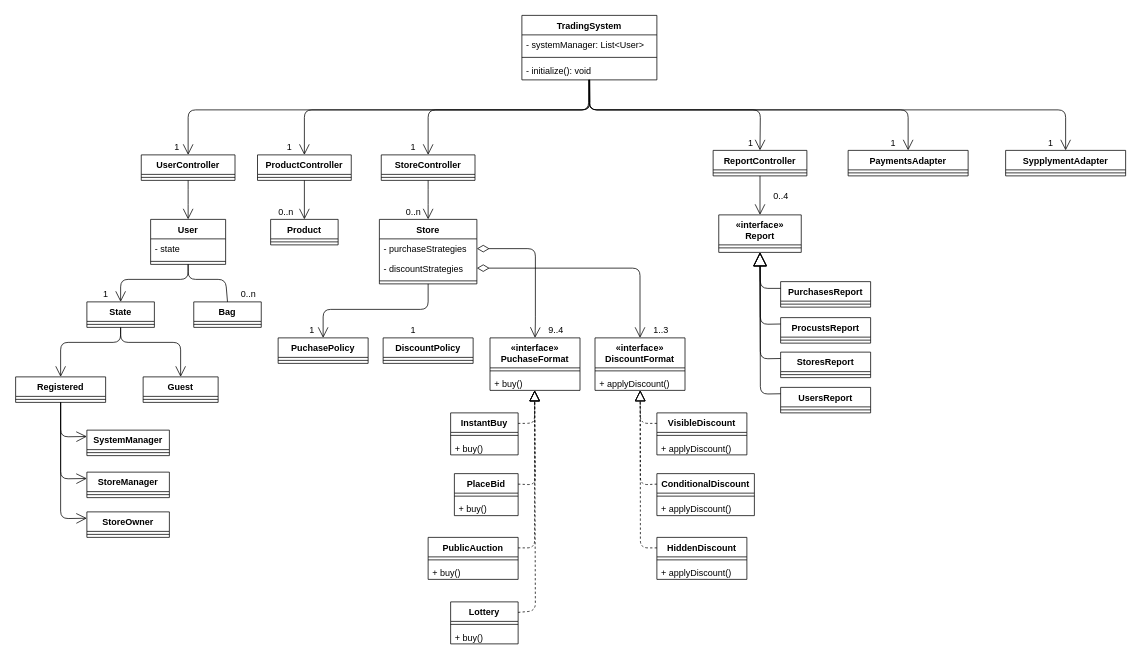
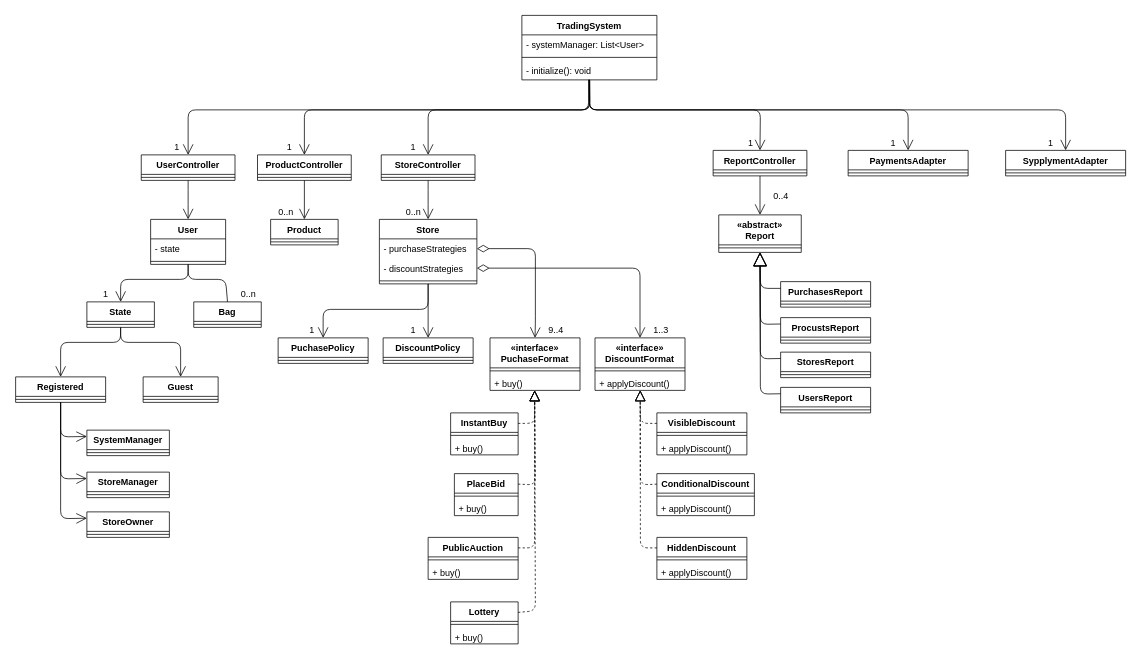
node "«interface» Report": label "«interface» Report" -> "«abstract» Report"
edge "Store" -> "DiscountPolicy": added
